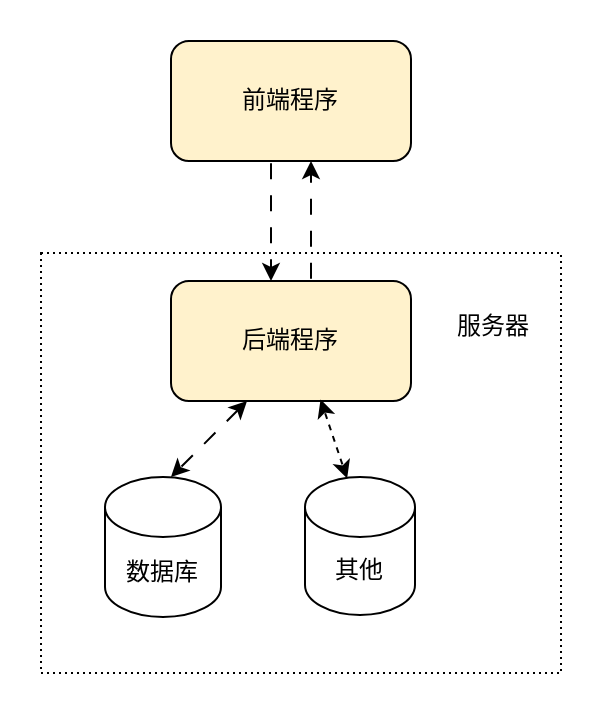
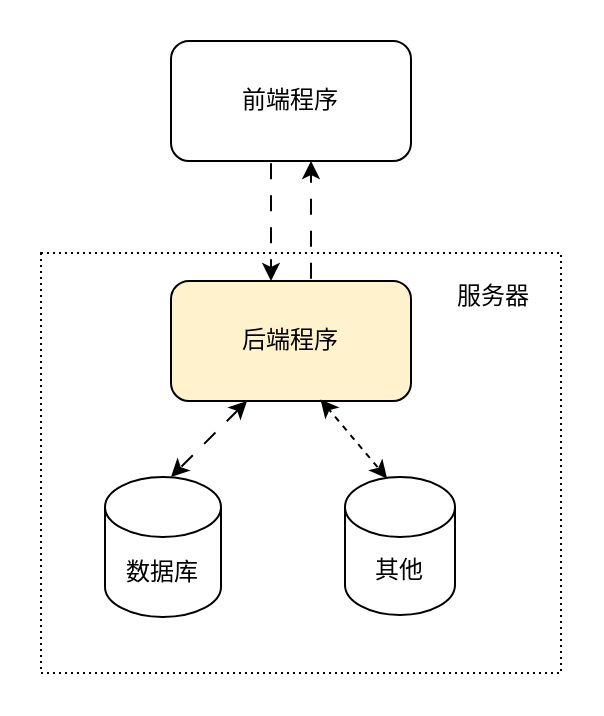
node "前端程序": fillcolor #fff2cc -> #ffffff
node "服务器": moved (493, 327) -> (493, 297)
node "其他": moved (360, 546) -> (400, 546)
